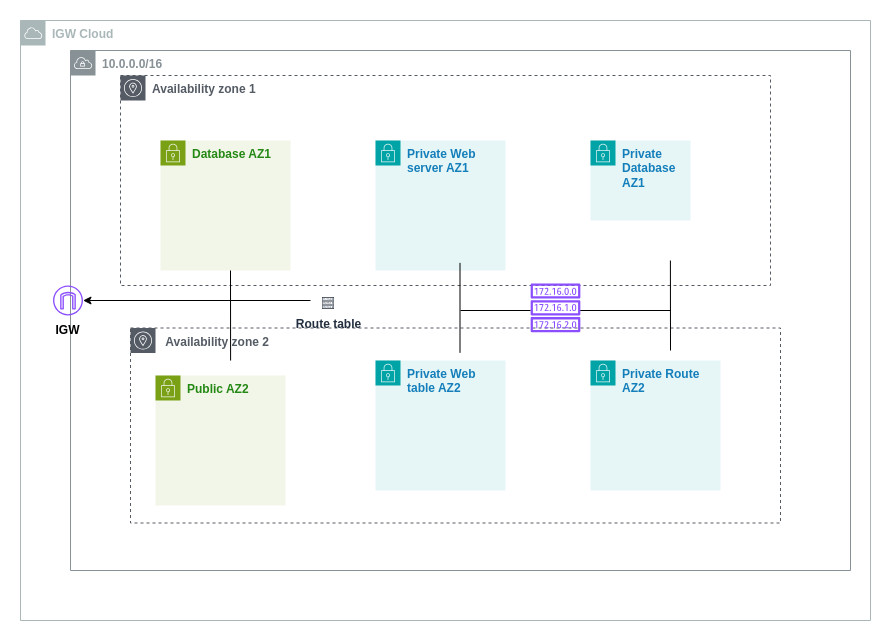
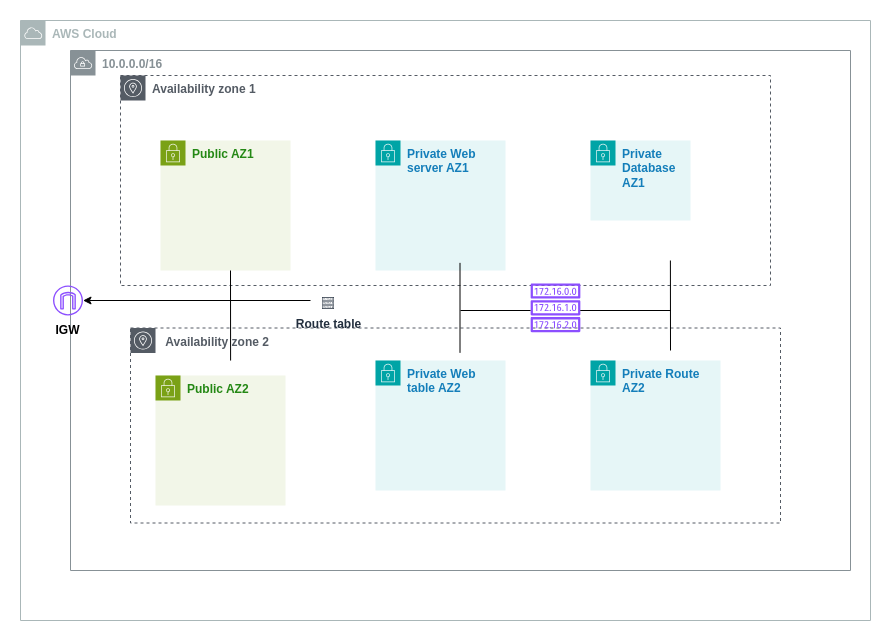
node "IGW Cloud": label "IGW Cloud" -> "AWS Cloud"
node "Database AZ1": label "Database AZ1" -> "Public AZ1"
